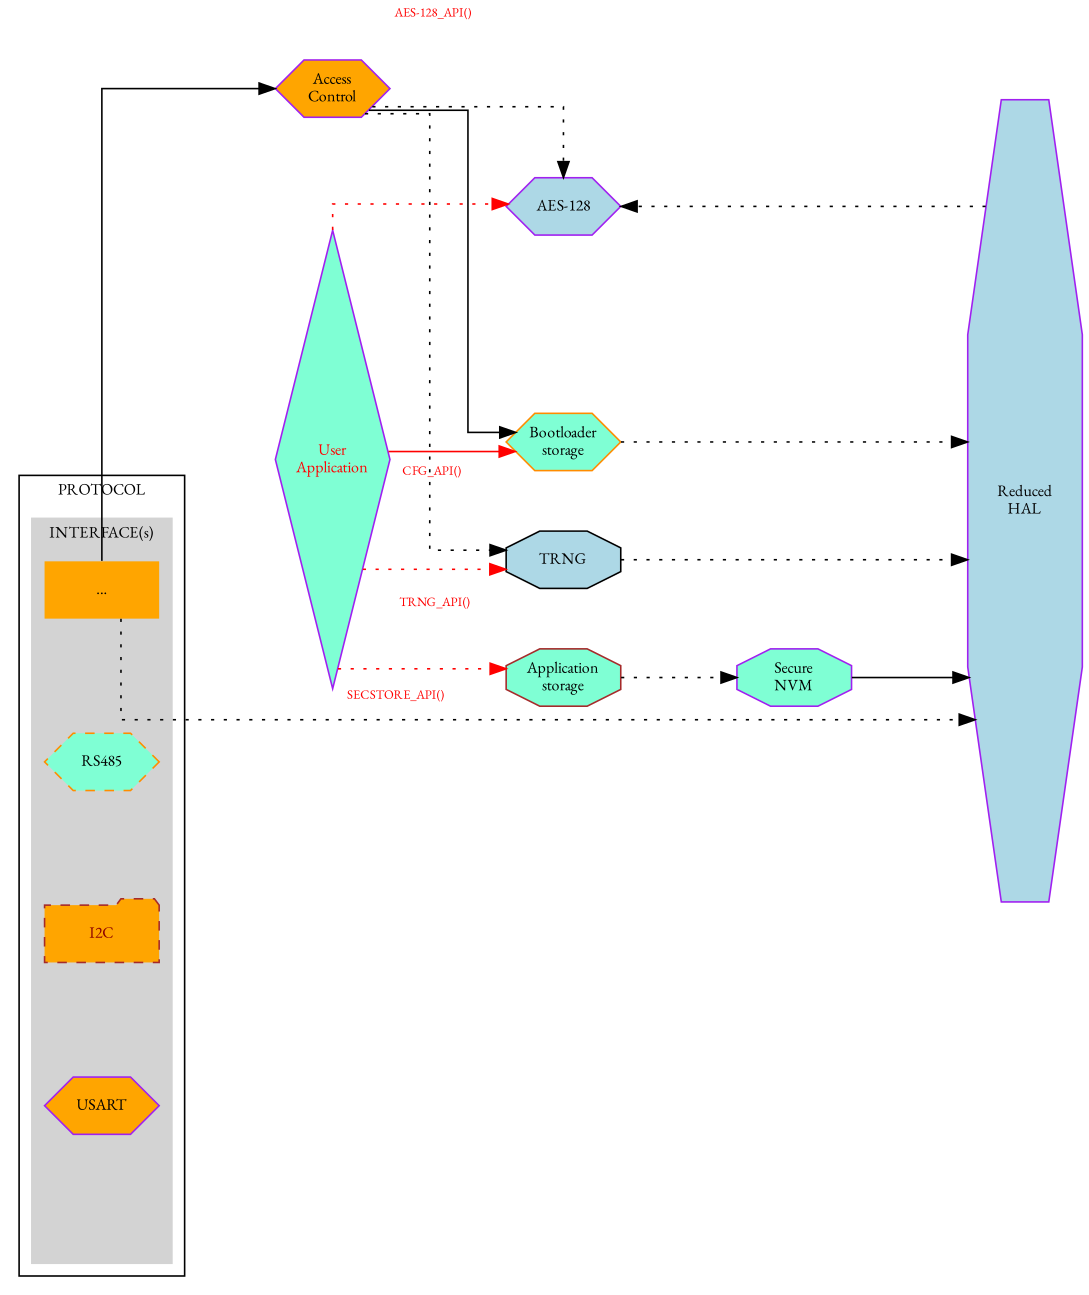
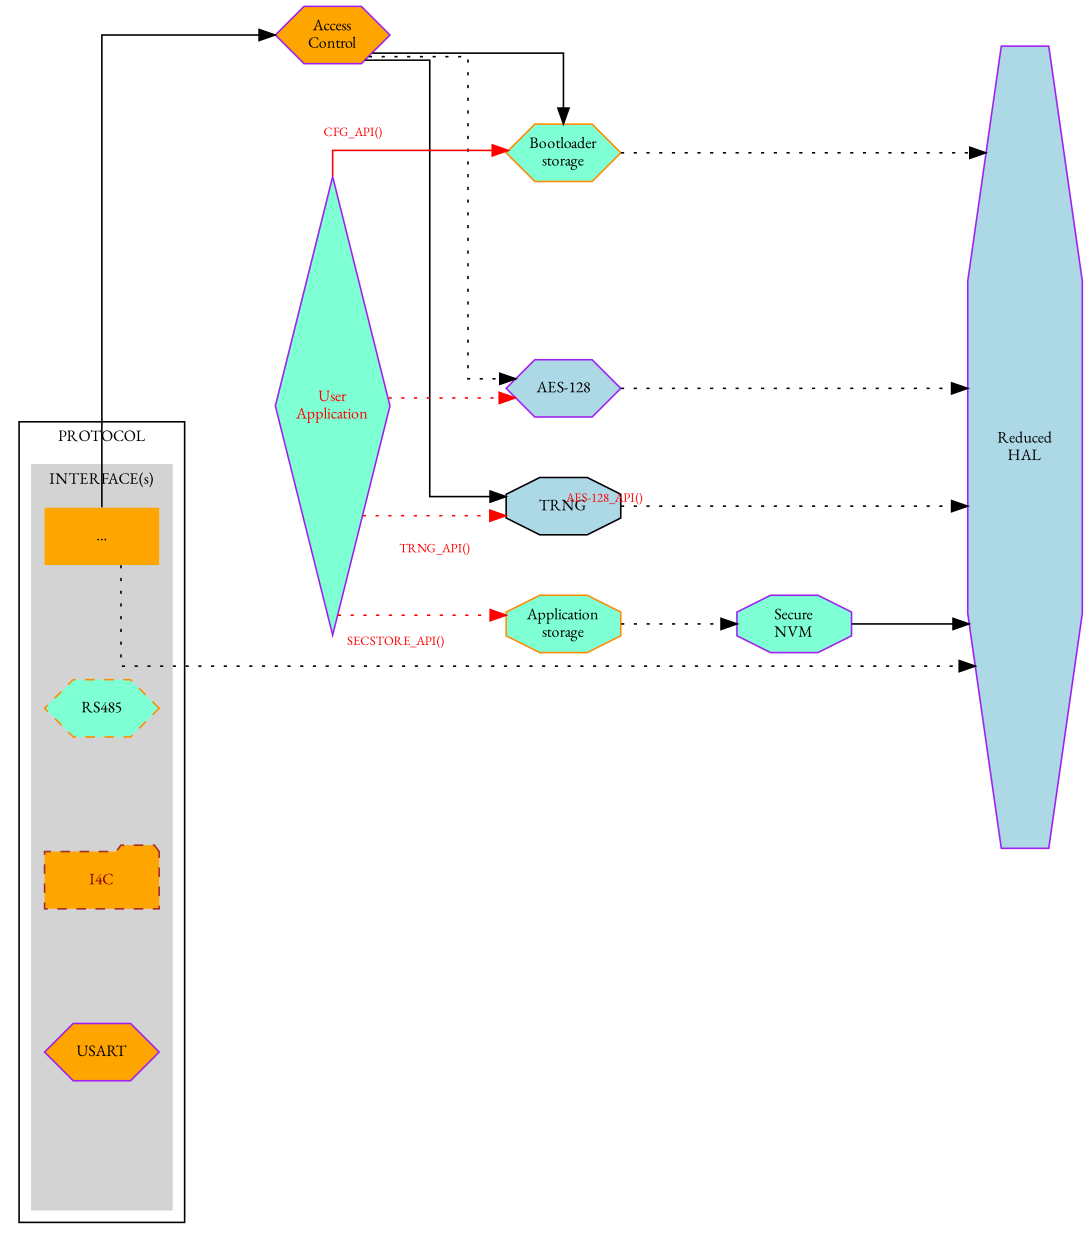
edge "Reduced HAL" -> "AES-128": reversed
edge "Access Control" -> "TRNG": style dotted -> solid
node "Application storage": color brown -> darkorange
node "I2C": label "I2C" -> "I4C"
